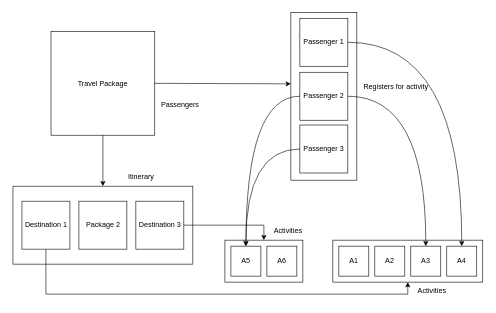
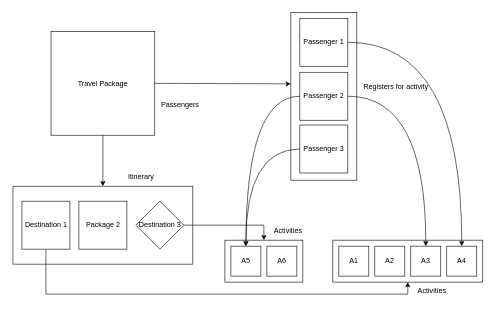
node "Destination 3": shape rectangle -> diamond
